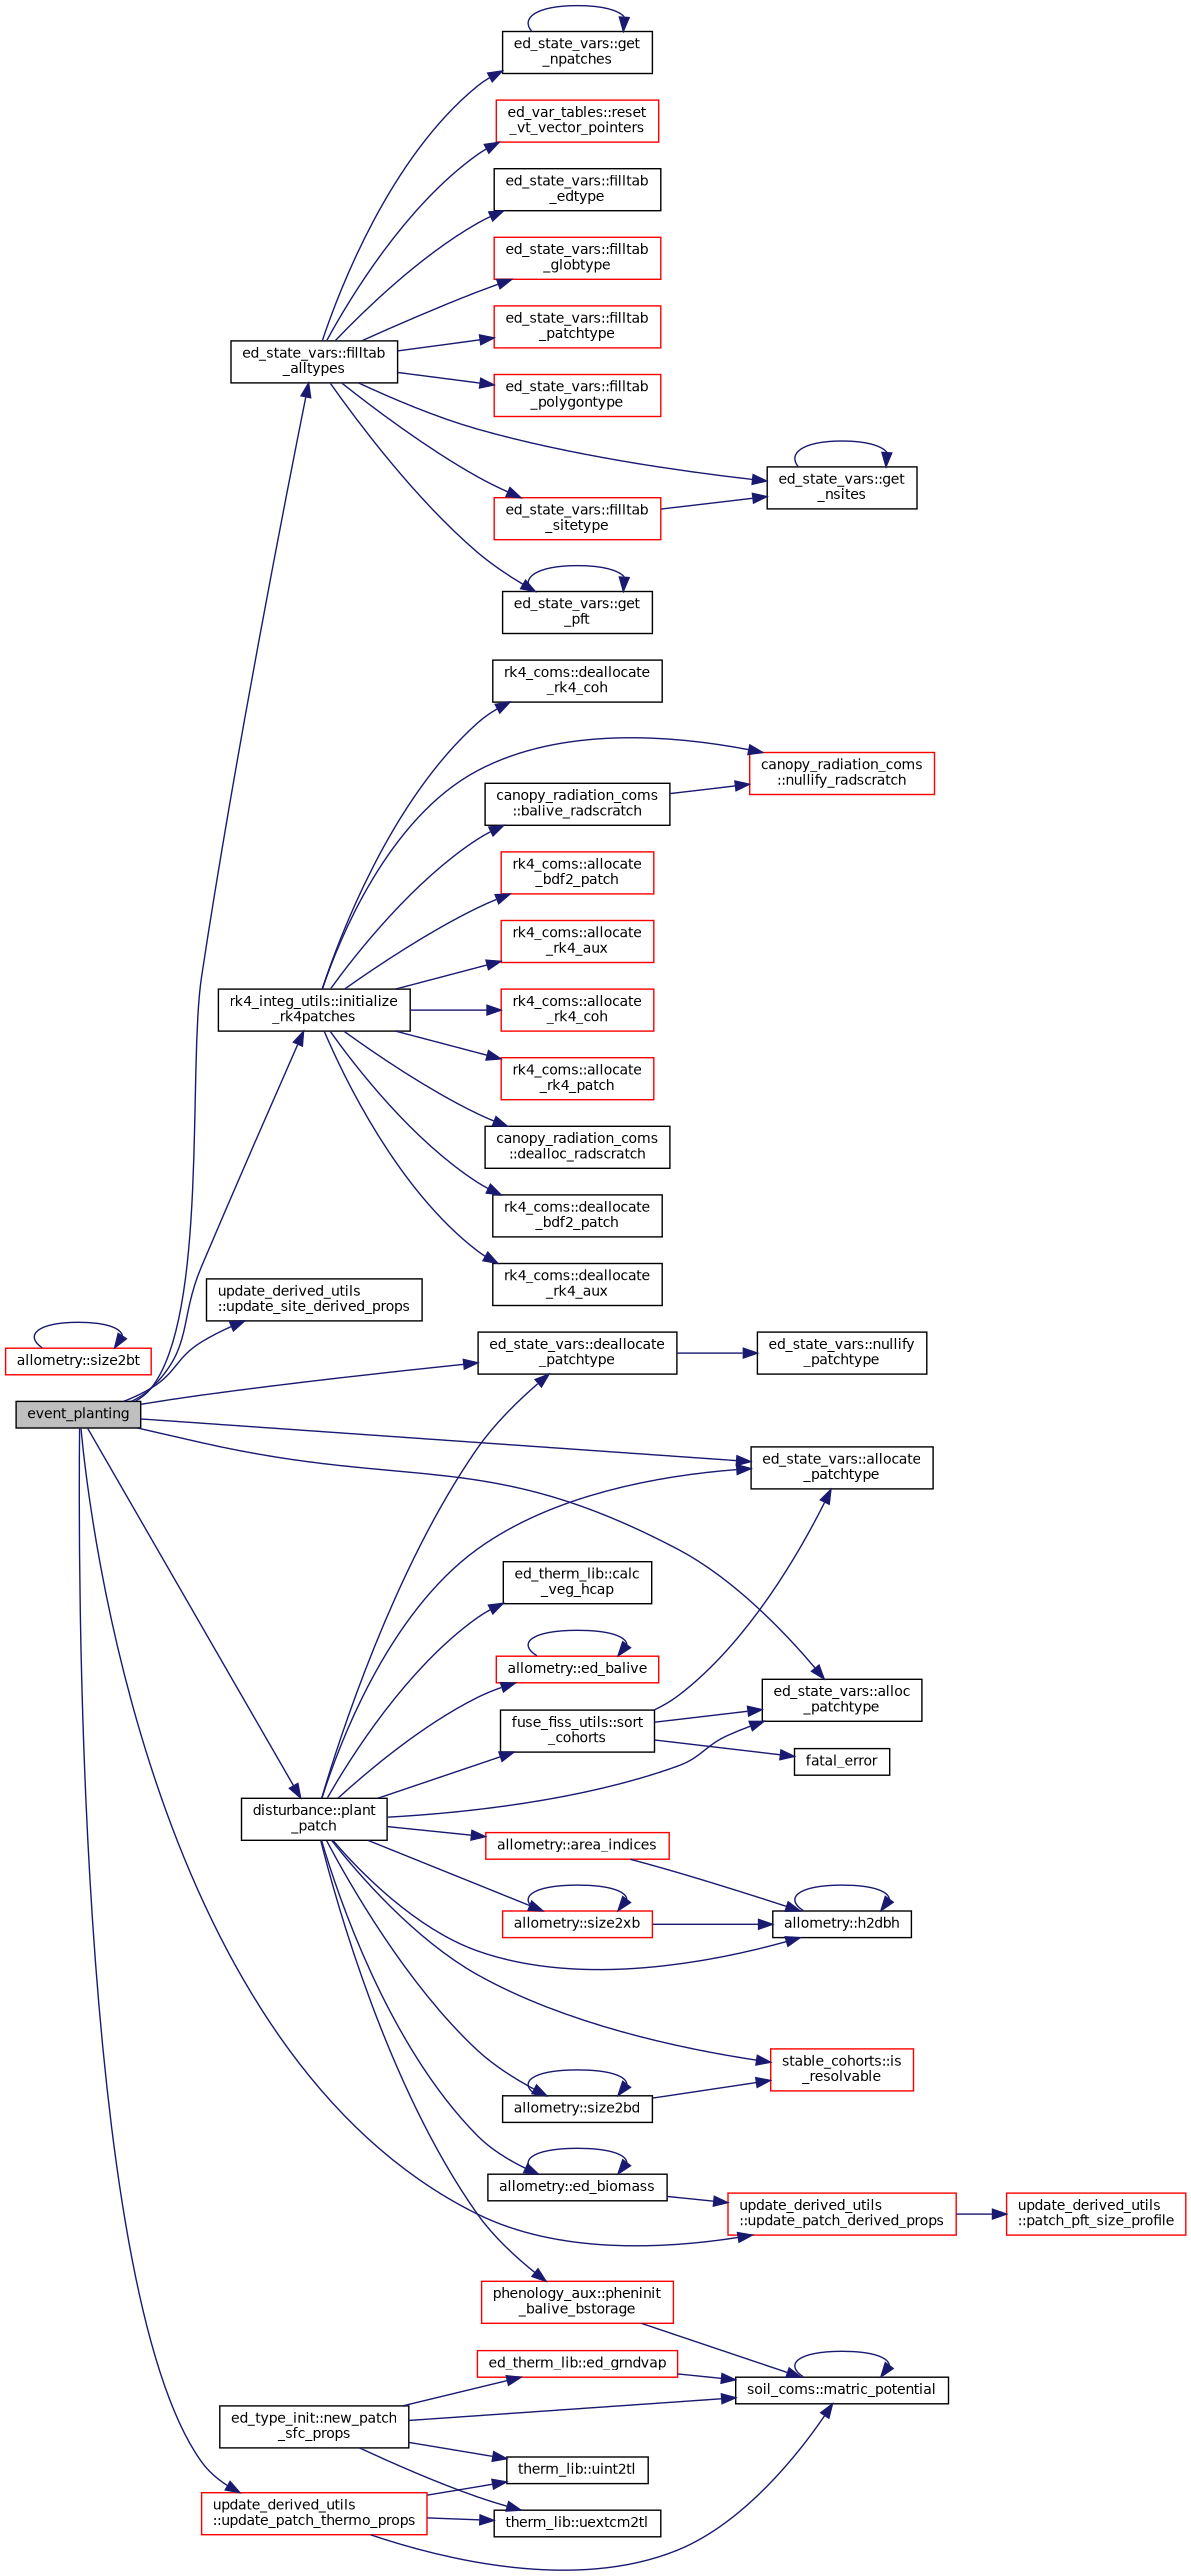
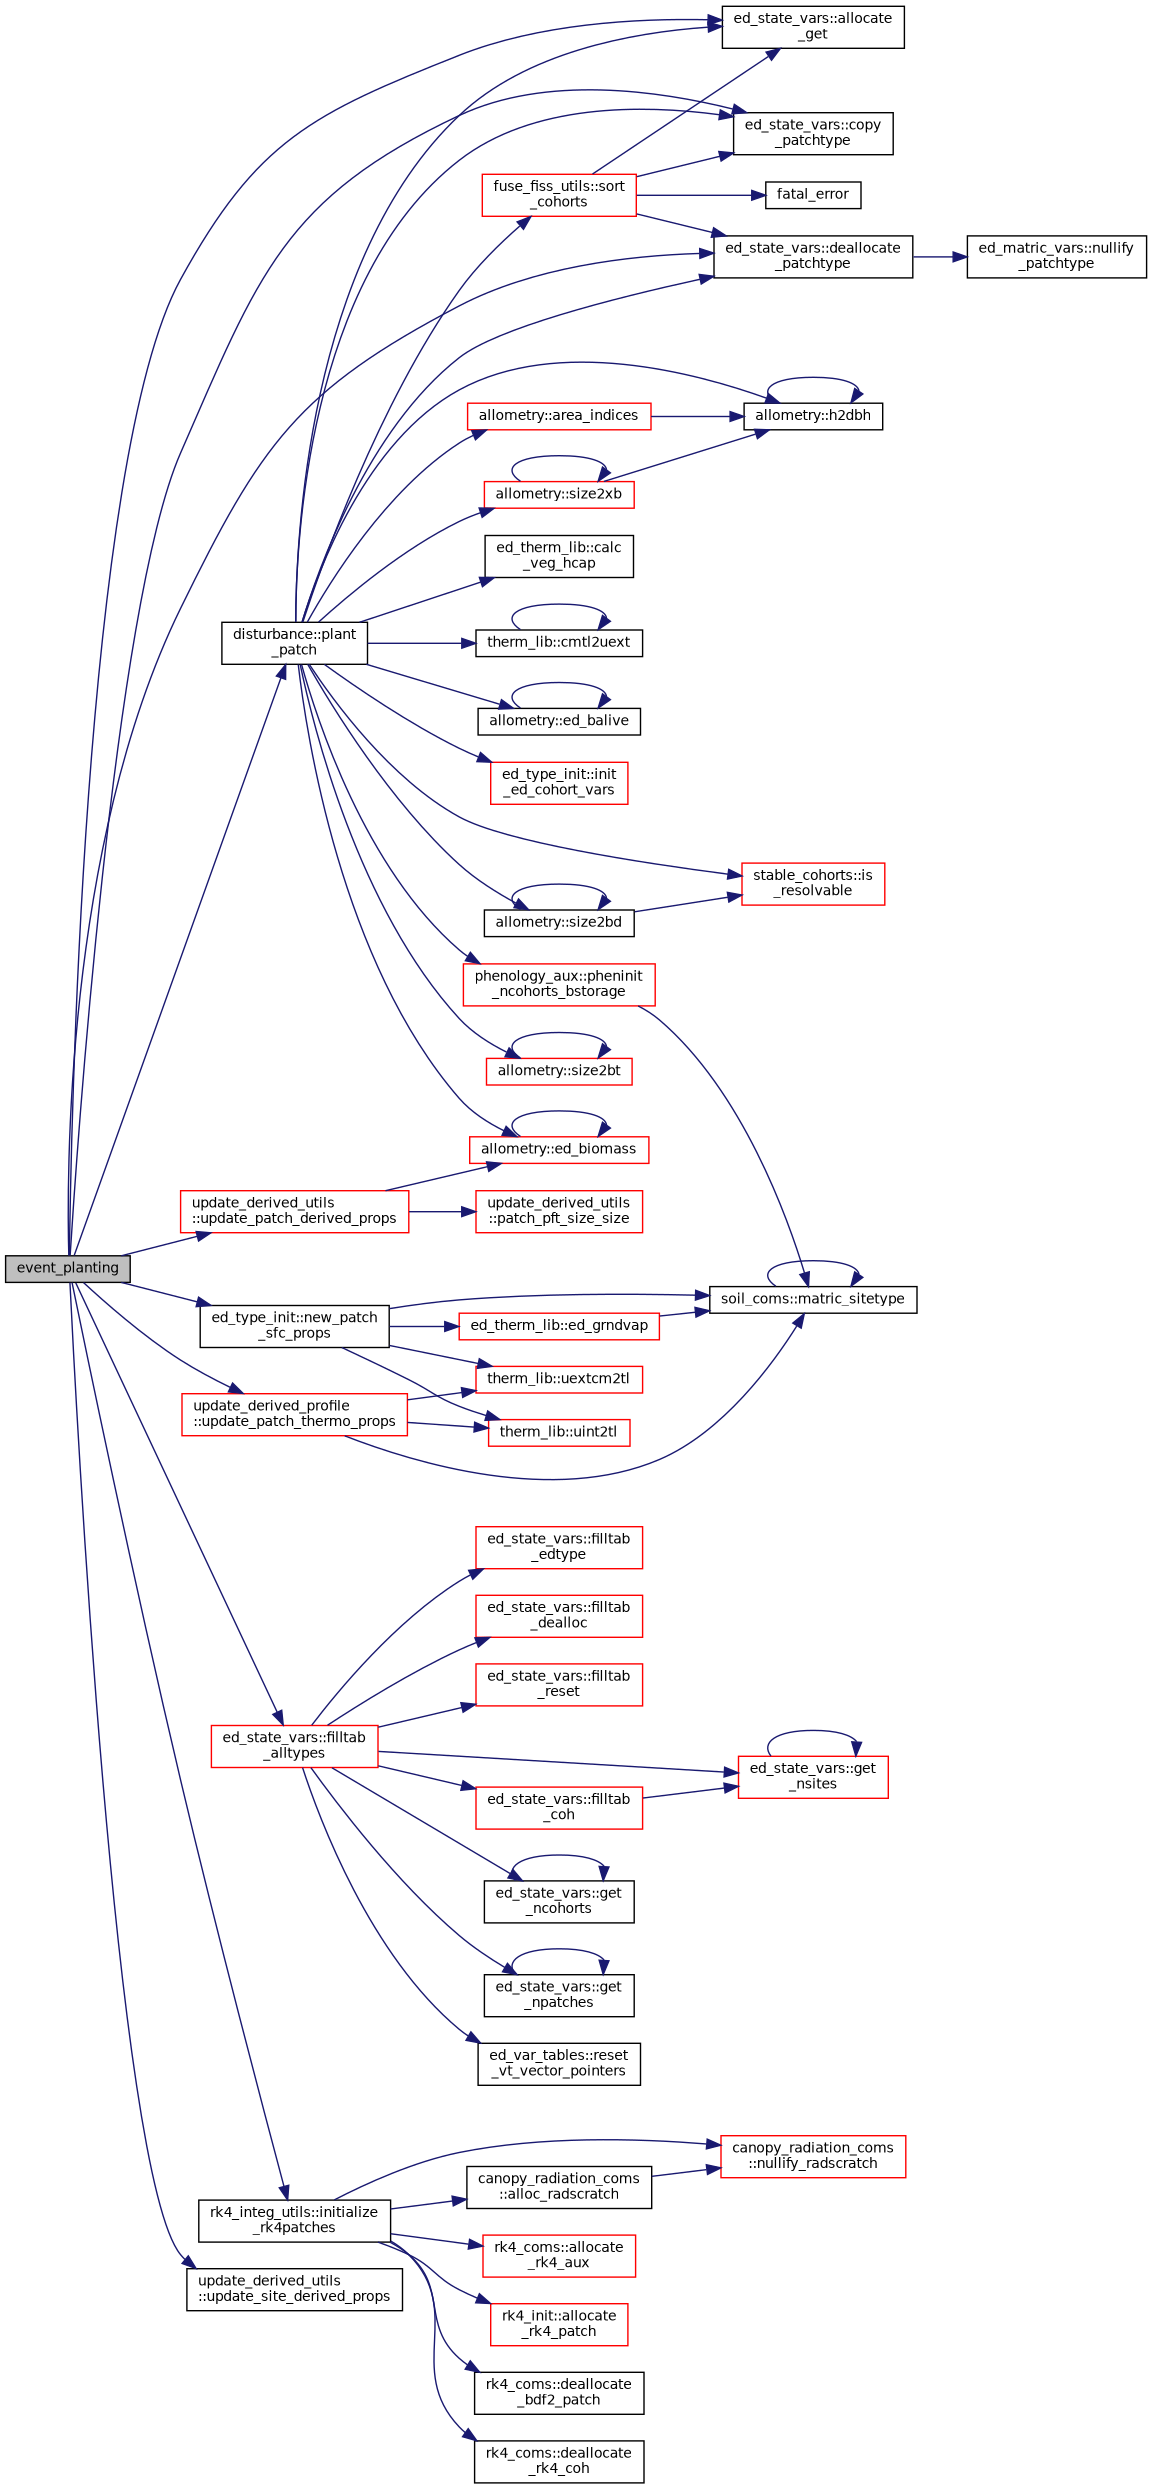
node "ed_var_tables::reset _vt_vector_pointers": color red -> black
node "ed_state_vars::filltab _edtype": color black -> red
edge "fuse_fiss_utils::sort _cohorts" -> "ed_state_vars::deallocate _patchtype": added
node "ed_state_vars::filltab _globtype": removed
node "ed_state_vars::filltab _patchtype": label "ed_state_vars::filltab _patchtype" -> "ed_state_vars::filltab _dealloc"
node "ed_state_vars::filltab _alltypes": color black -> red
node "ed_state_vars::filltab _polygontype": label "ed_state_vars::filltab _polygontype" -> "ed_state_vars::filltab _reset"
node "ed_state_vars::get _nsites": color black -> red
node "ed_state_vars::filltab _sitetype": label "ed_state_vars::filltab _sitetype" -> "ed_state_vars::filltab _coh"
node "ed_state_vars::get _pft": label "ed_state_vars::get _pft" -> "ed_state_vars::get _ncohorts"
node "therm_lib::cmtl2uext": added
node "ed_type_init::init _ed_cohort_vars": added
node "canopy_radiation_coms ::balive_radscratch": label "canopy_radiation_coms ::balive_radscratch" -> "canopy_radiation_coms ::alloc_radscratch"
node "rk4_coms::allocate _bdf2_patch": removed
edge "disturbance::plant _patch" -> "allometry::size2bt": added
node "rk4_coms::allocate _rk4_coh": removed
node "rk4_coms::allocate _rk4_patch": label "rk4_coms::allocate _rk4_patch" -> "rk4_init::allocate _rk4_patch"
node "canopy_radiation_coms ::dealloc_radscratch": removed
node "rk4_coms::deallocate _rk4_aux": removed
edge "event_planting" -> "ed_type_init::new_patch _sfc_props": added
node "ed_state_vars::nullify _patchtype": label "ed_state_vars::nullify _patchtype" -> "ed_matric_vars::nullify _patchtype"
node "ed_state_vars::allocate _patchtype": label "ed_state_vars::allocate _patchtype" -> "ed_state_vars::allocate _get"
node "allometry::ed_balive": color red -> black
node "ed_state_vars::alloc _patchtype": label "ed_state_vars::alloc _patchtype" -> "ed_state_vars::copy _patchtype"
node "fuse_fiss_utils::sort _cohorts": color black -> red
node "allometry::ed_biomass": color black -> red
edge "allometry::ed_biomass" -> "update_derived_utils ::update_patch_derived_props": reversed
node "update_derived_utils ::patch_pft_size_profile": label "update_derived_utils ::patch_pft_size_profile" -> "update_derived_utils ::patch_pft_size_size"
node "phenology_aux::pheninit _balive_bstorage": label "phenology_aux::pheninit _balive_bstorage" -> "phenology_aux::pheninit _ncohorts_bstorage"
node "soil_coms::matric_potential": label "soil_coms::matric_potential" -> "soil_coms::matric_sitetype"
node "therm_lib::uint2tl": color black -> red
node "update_derived_utils ::update_patch_thermo_props": label "update_derived_utils ::update_patch_thermo_props" -> "update_derived_profile ::update_patch_thermo_props"
node "therm_lib::uextcm2tl": color black -> red
